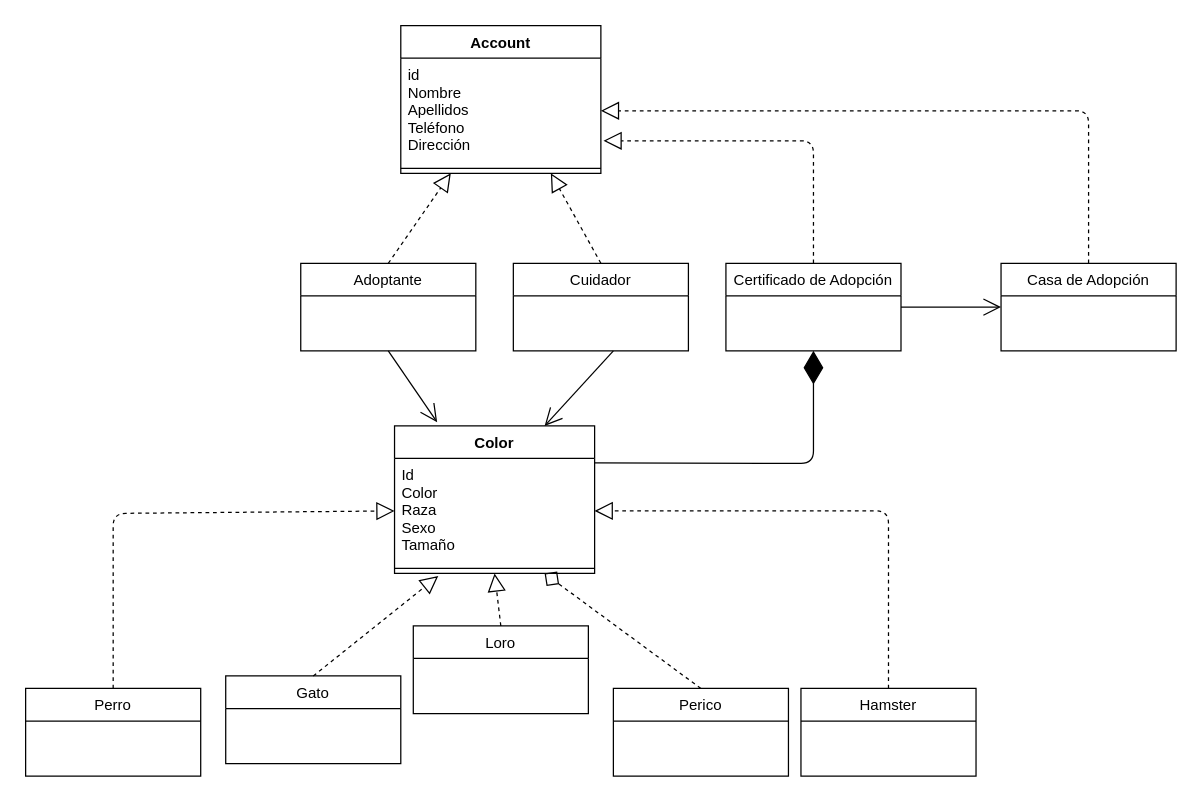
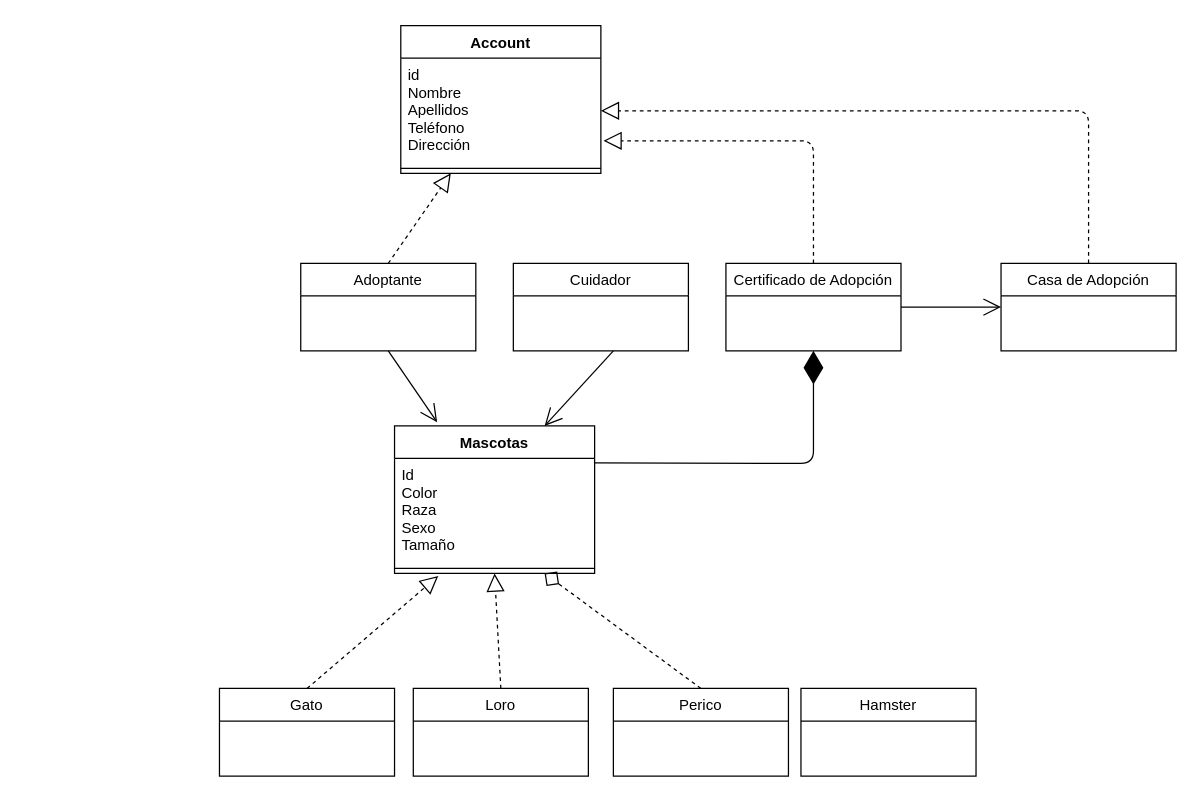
edge "Cuidador" -> "Account": removed
node "Color": label "Color" -> "Mascotas"
edge "Hamster" -> "Id Color Raza Sexo Tamaño": removed
edge "Perro" -> "Id Color Raza Sexo Tamaño": removed
node "Loro": moved (501, 669) -> (501, 732)
node "Gato": moved (313, 719) -> (307, 732)
node "Perro": removed
